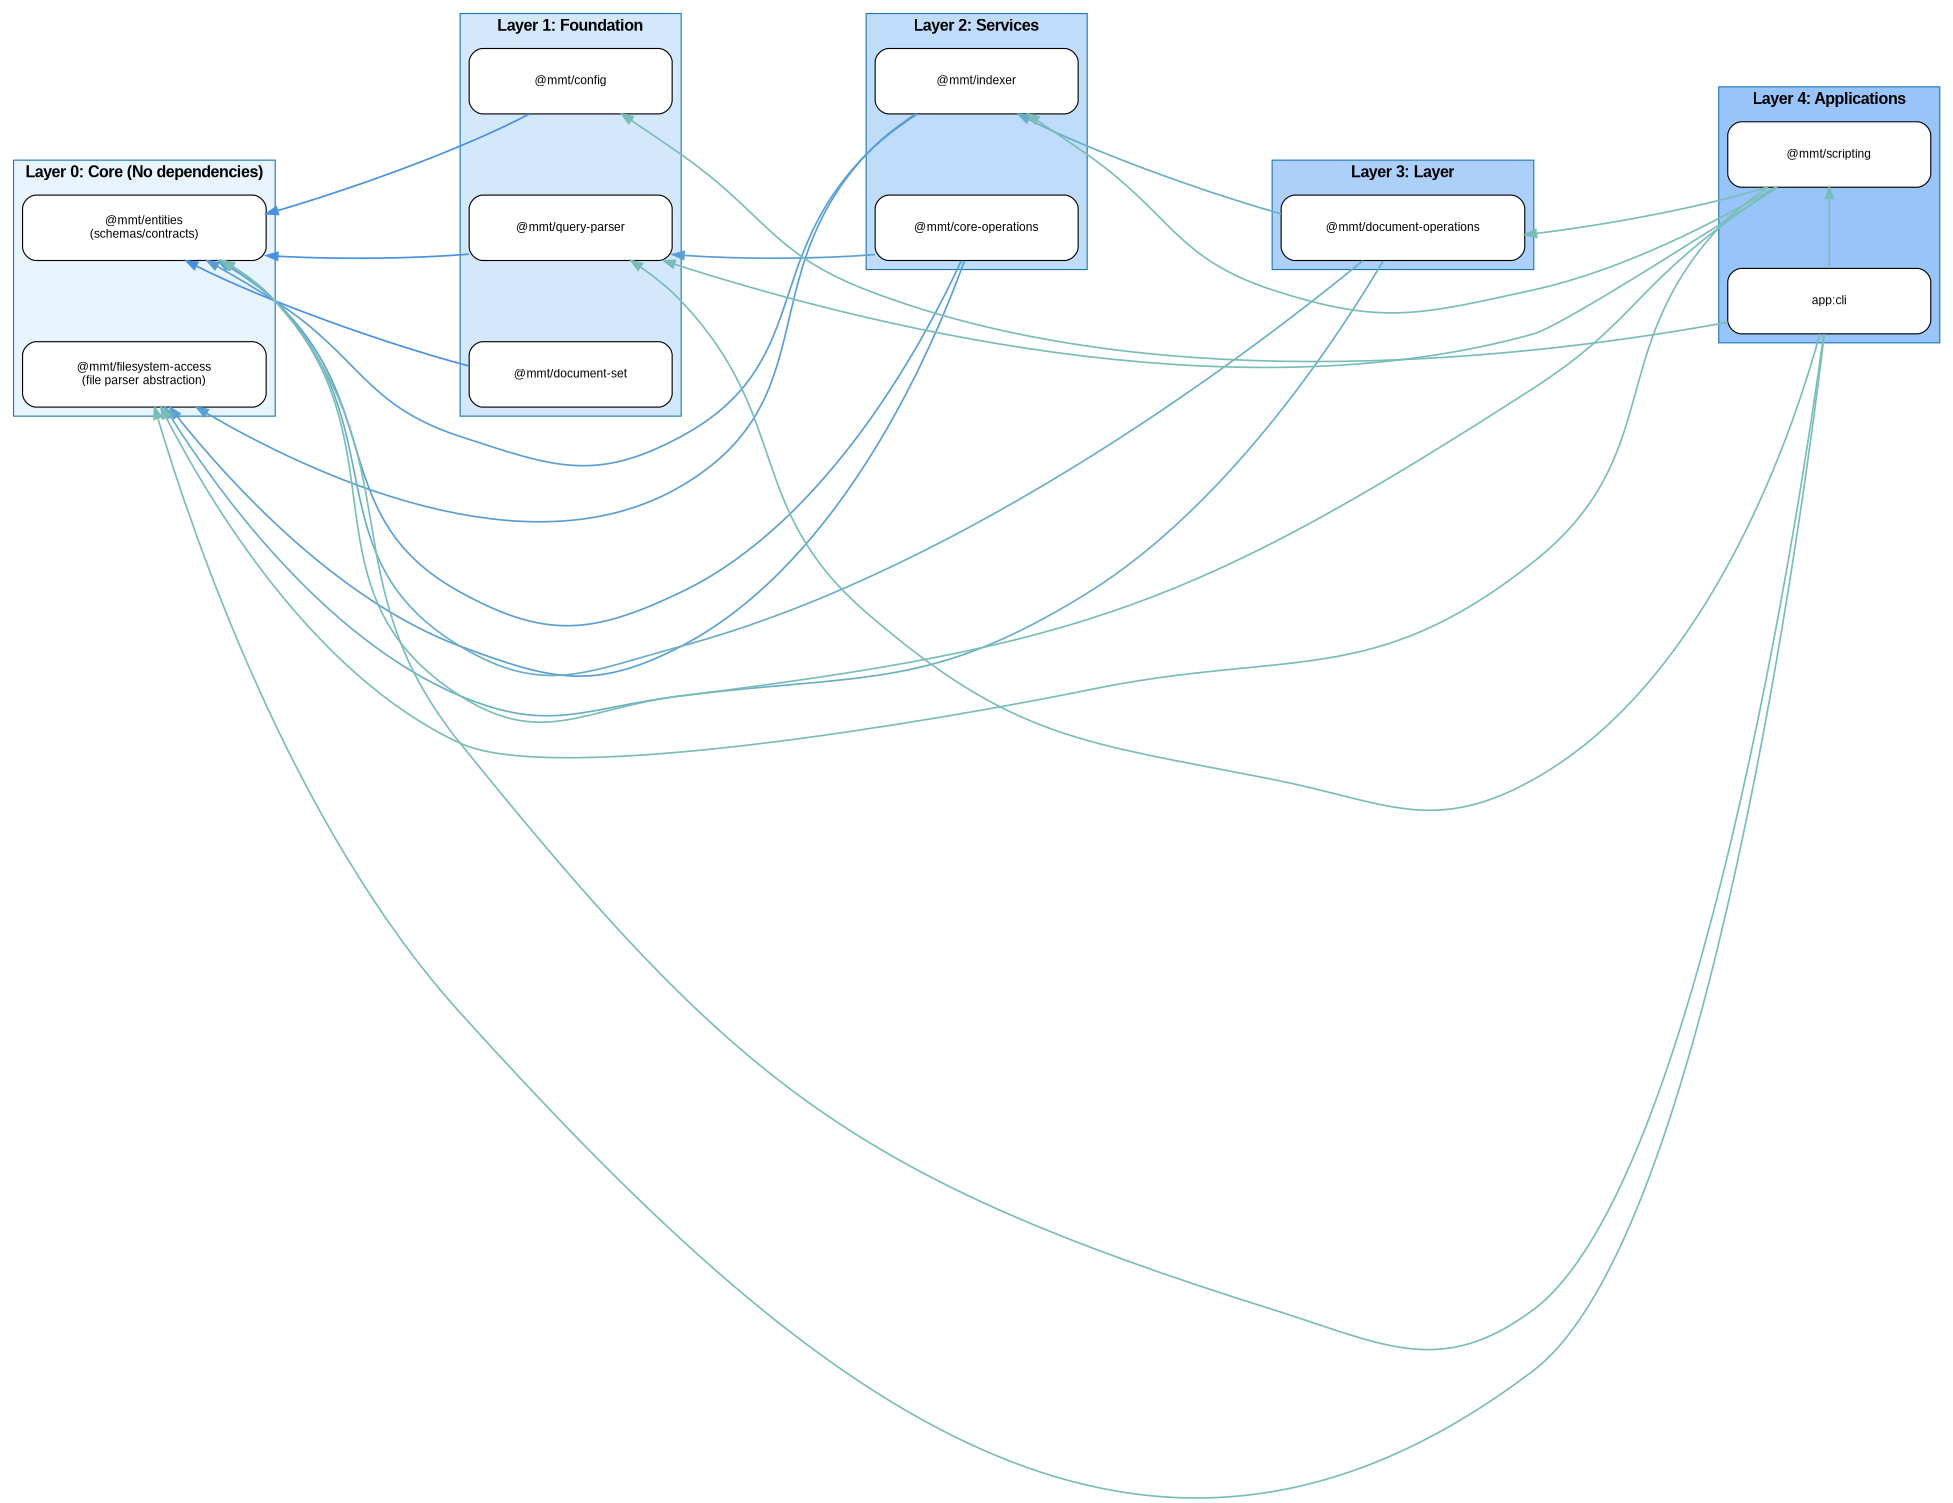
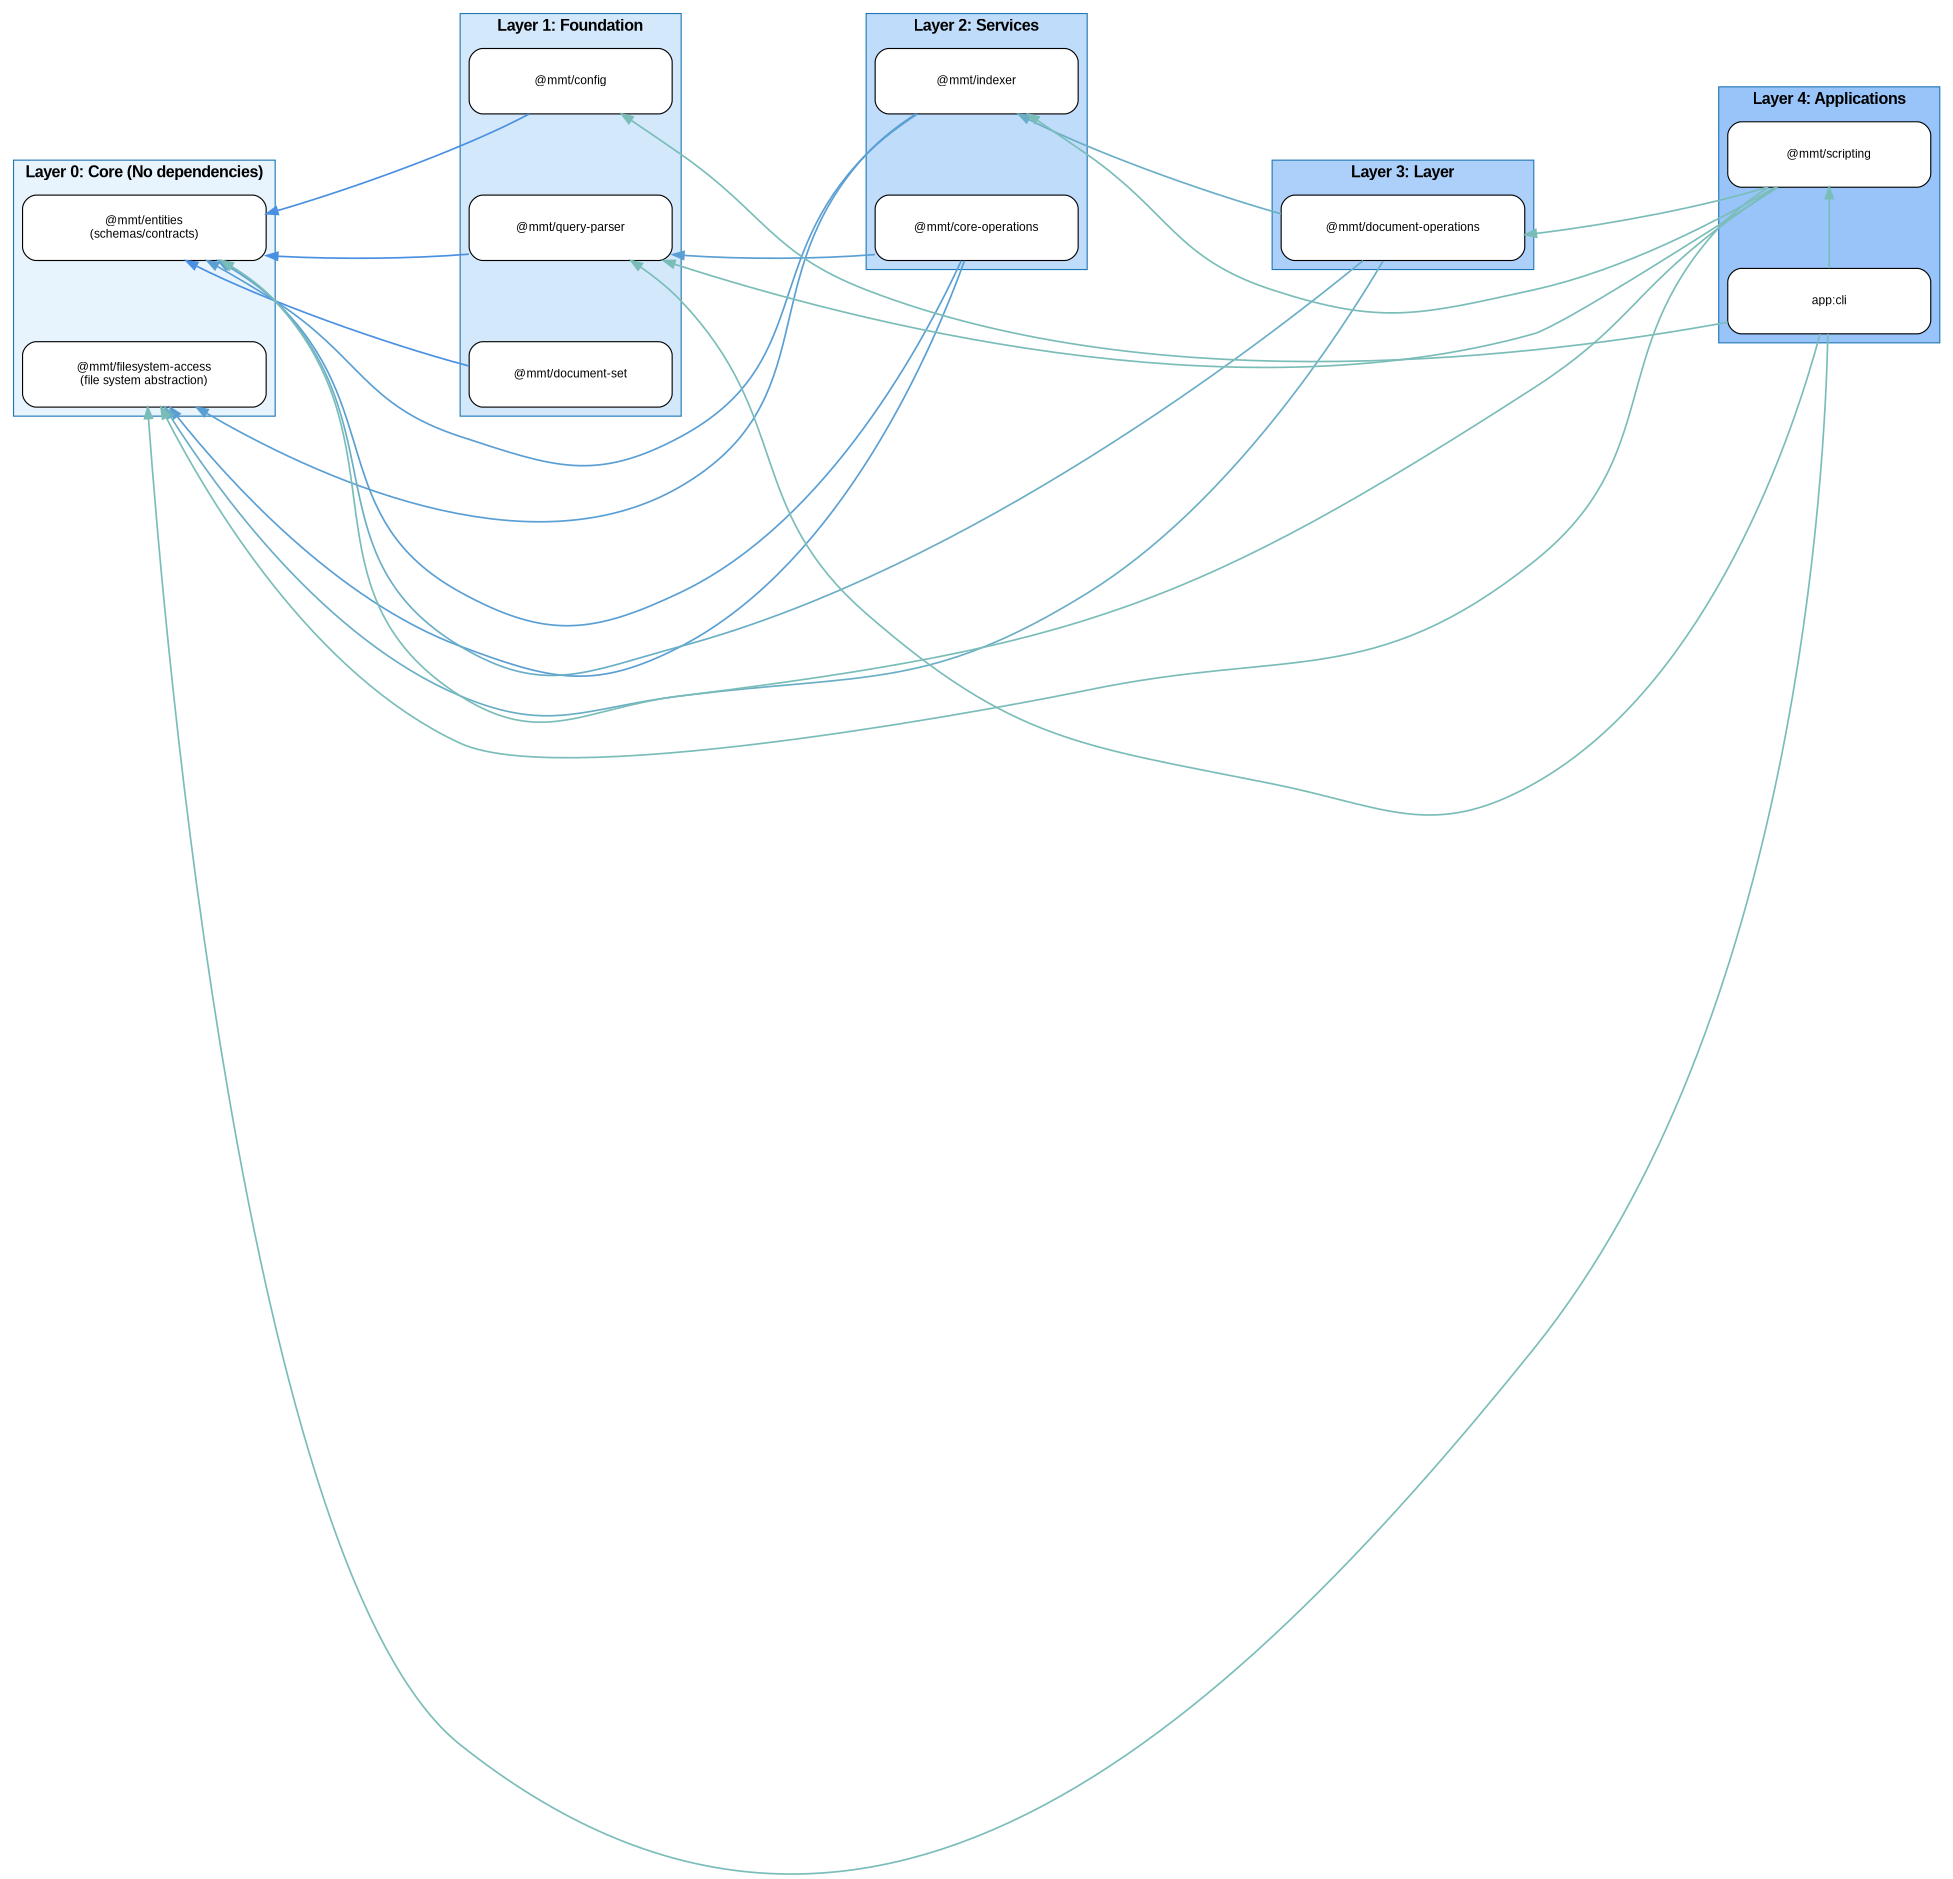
node "@mmt/filesystem-access (file parser abstraction)": label "@mmt/filesystem-access (file parser abstraction)" -> "@mmt/filesystem-access (file system abstraction)"
edge "app:cli" -> "@mmt/entities (schemas/contracts)": removed
